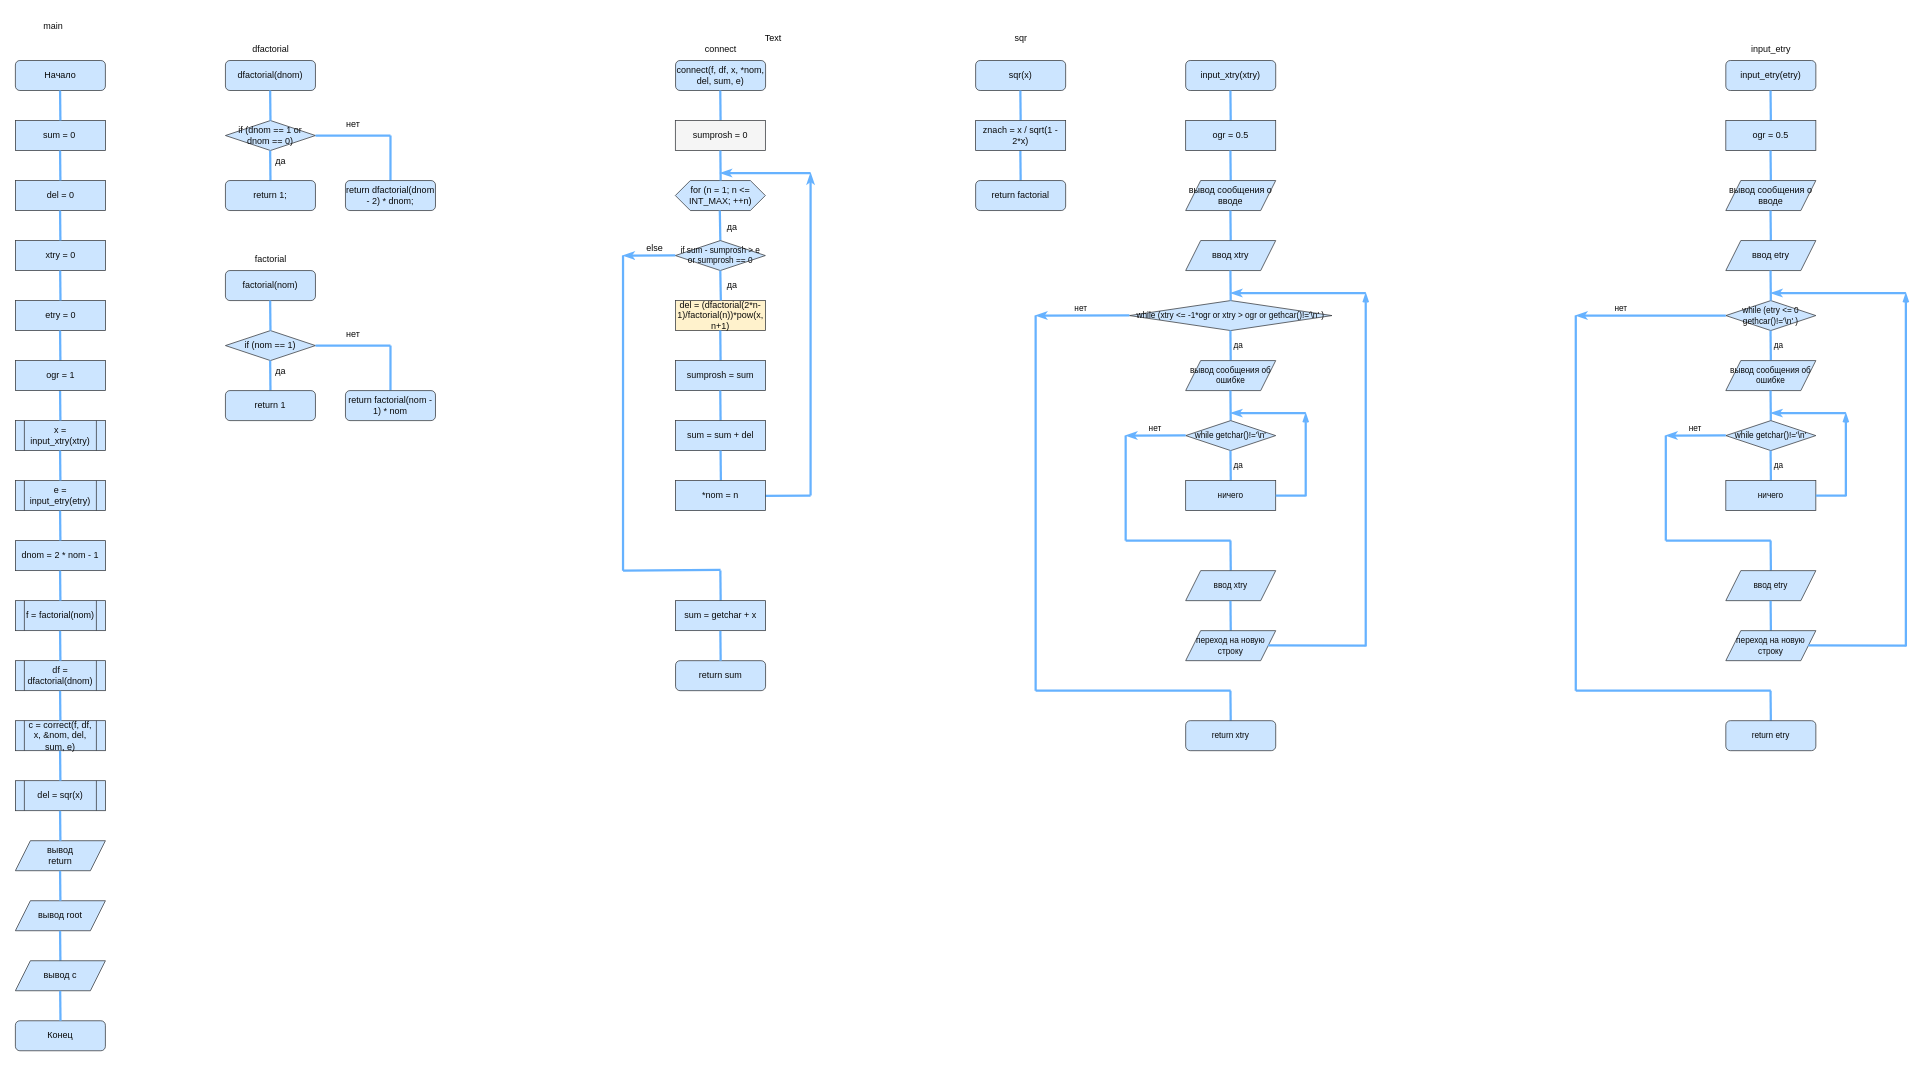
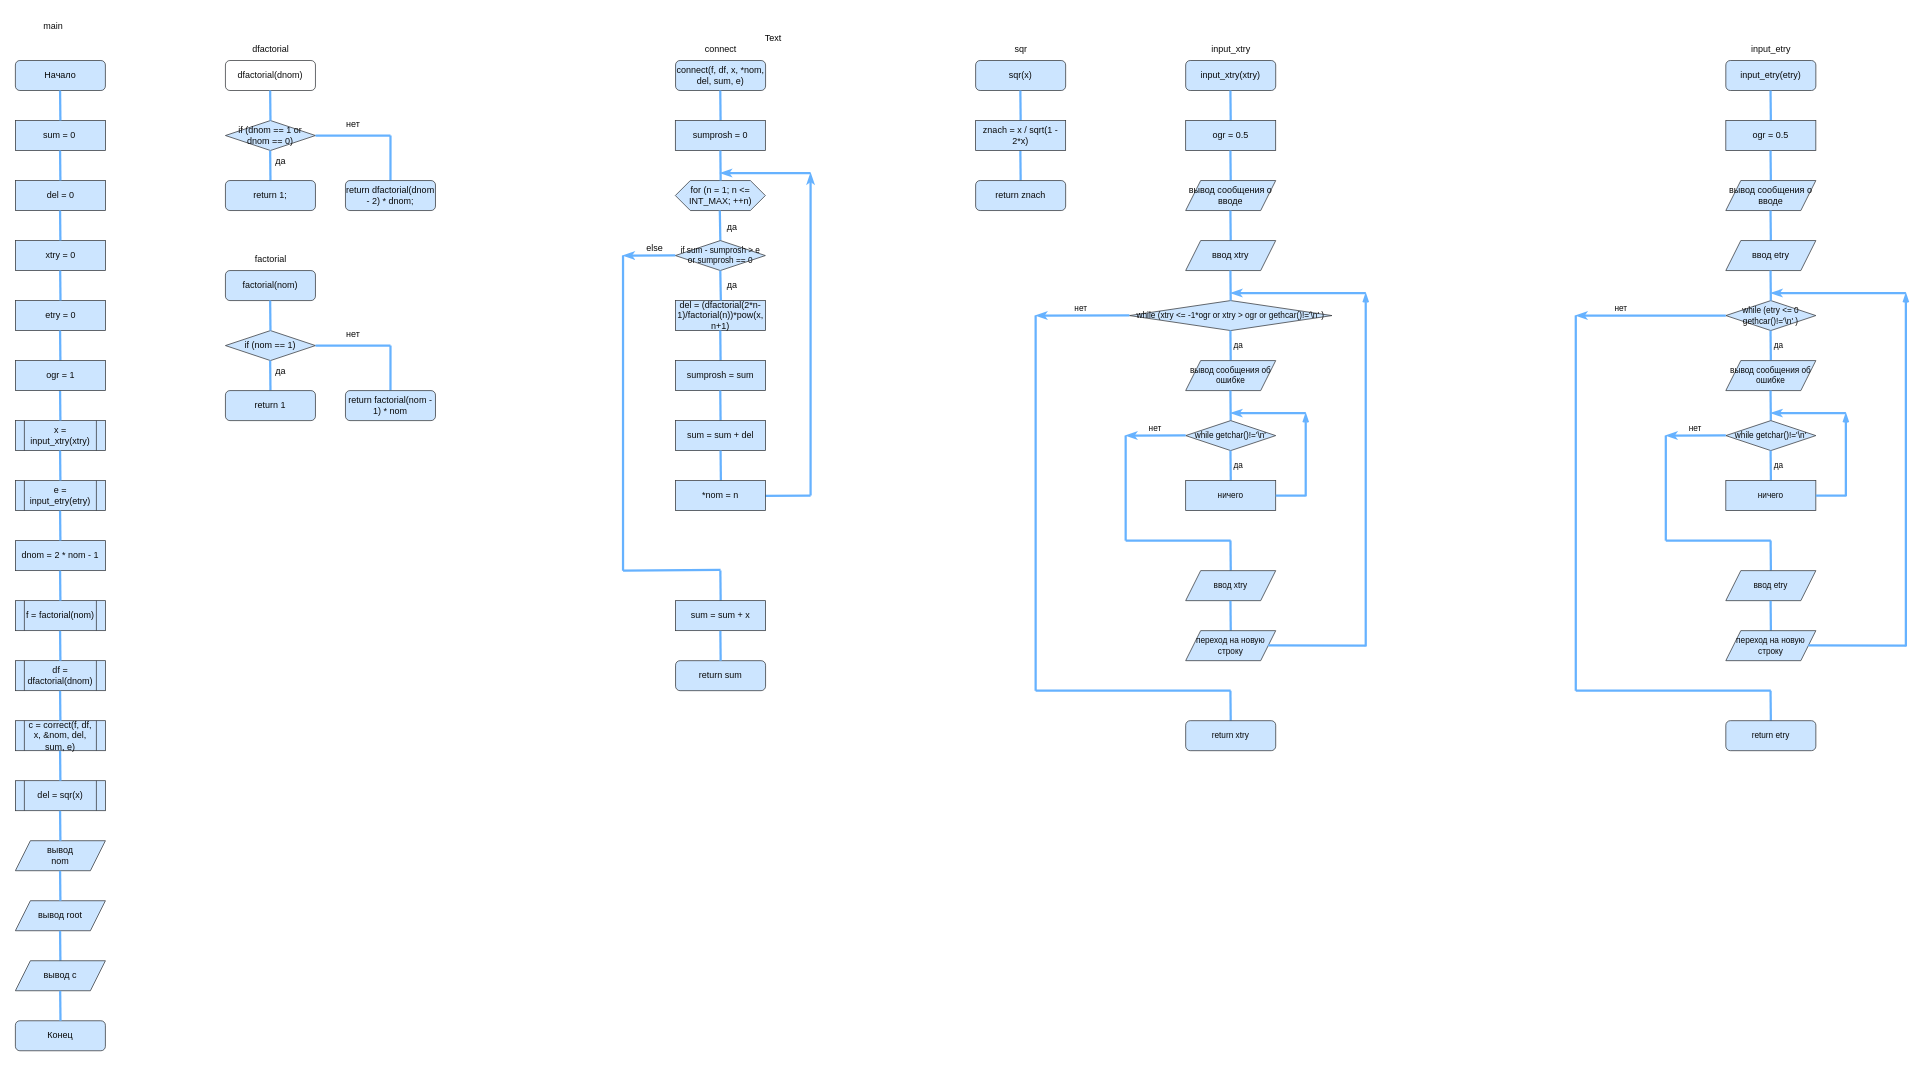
node "sqr": moved (1020, 38) -> (1020, 49)
node "input_xtry": added
node "dfactorial(dnom)": fillcolor #cce5ff -> #ffffff
node "sumprosh = 0": fillcolor #f5f5f5 -> #cce5ff
node "return factorial": label "return factorial" -> "return znach"
node "del = (dfactorial(2*n-1)/factorial(n))*pow(x, n+1)": fillcolor #fff2cc -> #cce5ff
node "sum = getchar + x": label "sum = getchar + x" -> "sum = sum + x"
node "вывод return": label "вывод return" -> "вывод nom"
